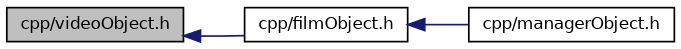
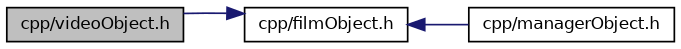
edge "cpp/filmObject.h" -> "cpp/videoObject.h": reversed
